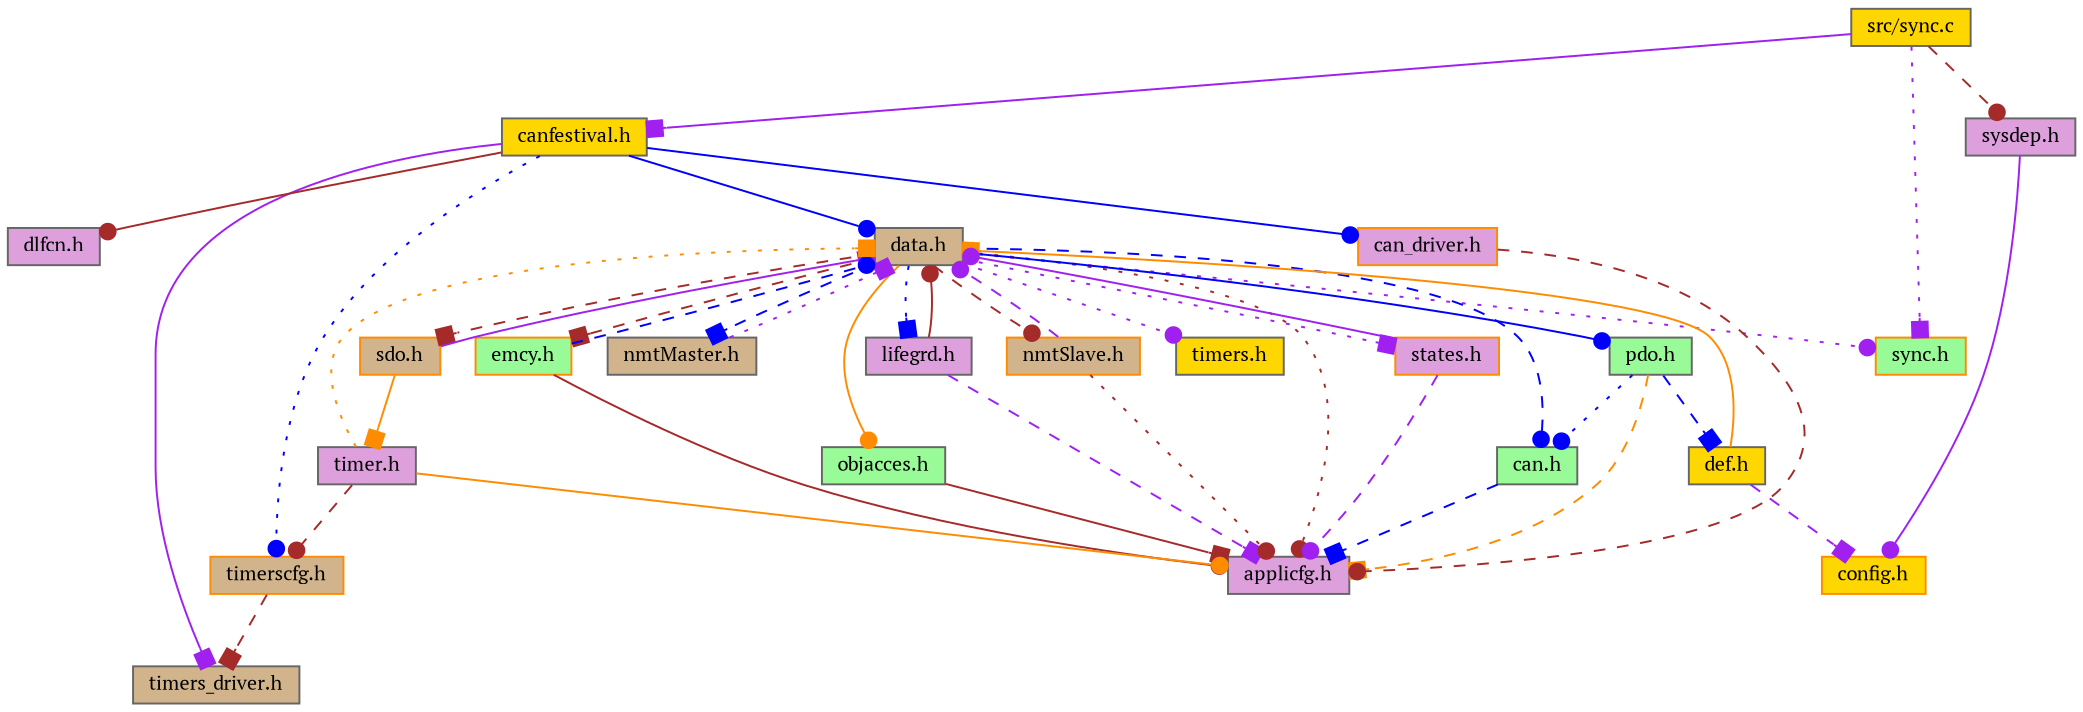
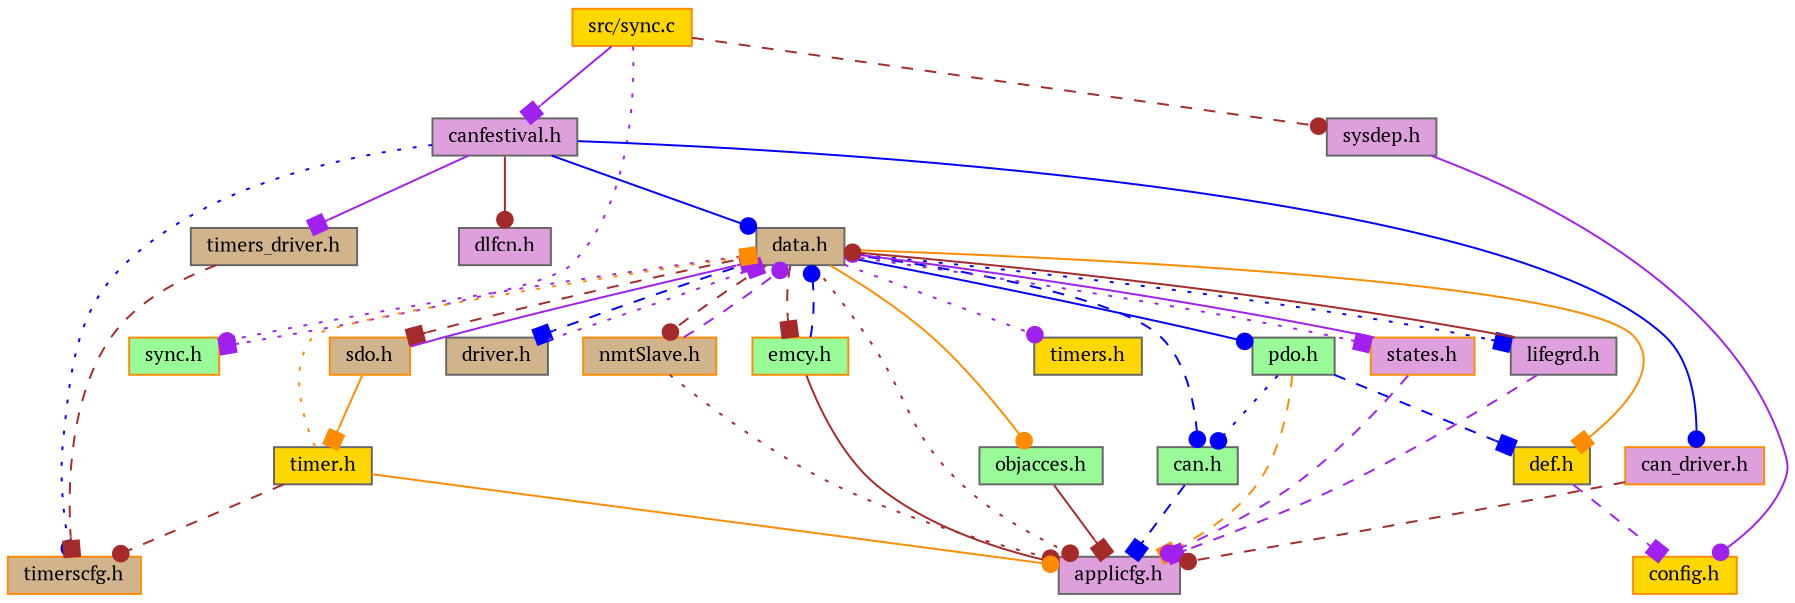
node "src/sync.c": color gray40 -> darkorange
node "canfestival.h": fillcolor gold -> plum
edge "def.h" -> "data.h": reversed
node "nmtMaster.h": label "nmtMaster.h" -> "driver.h"
node "timer.h": fillcolor plum -> gold
edge "timerscfg.h" -> "timers_driver.h": reversed
